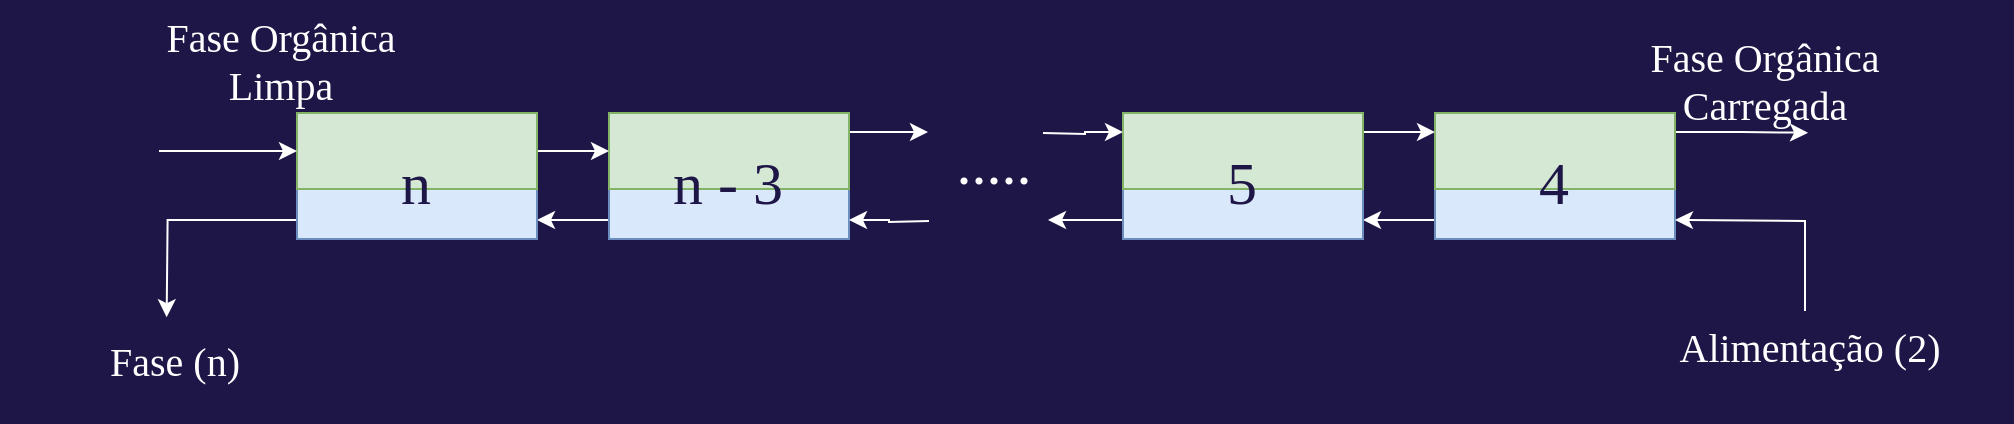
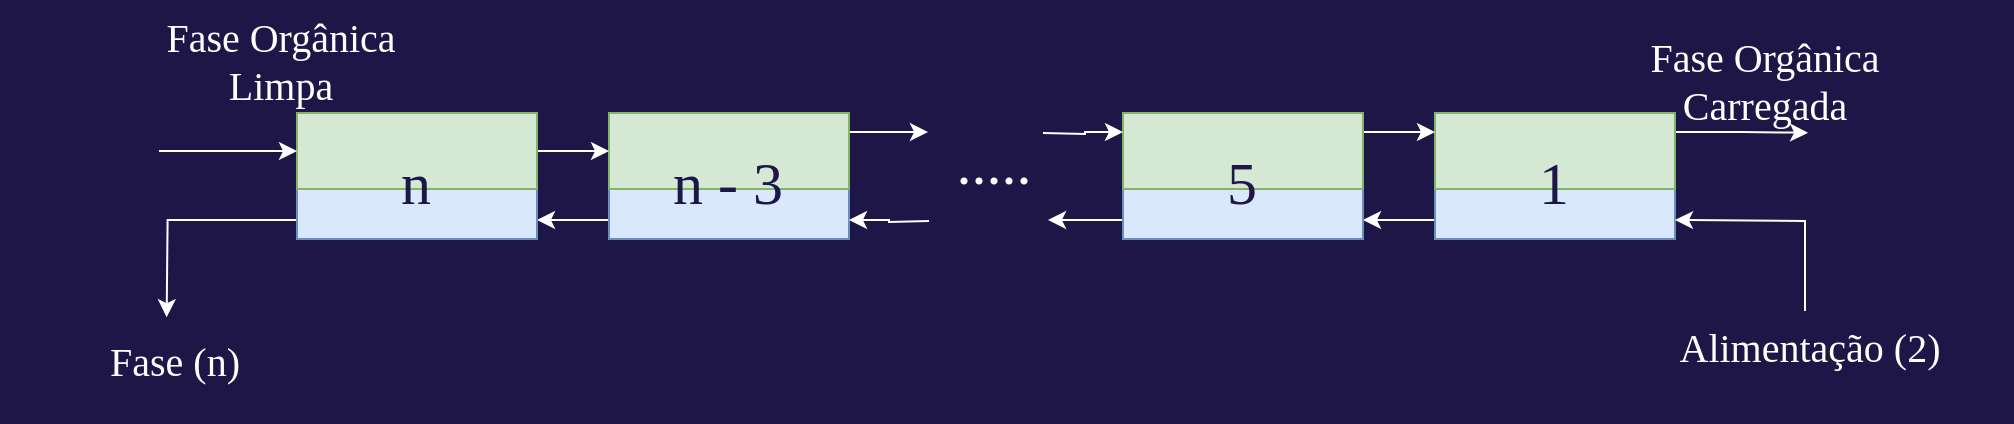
node "4": label "4" -> "1"
